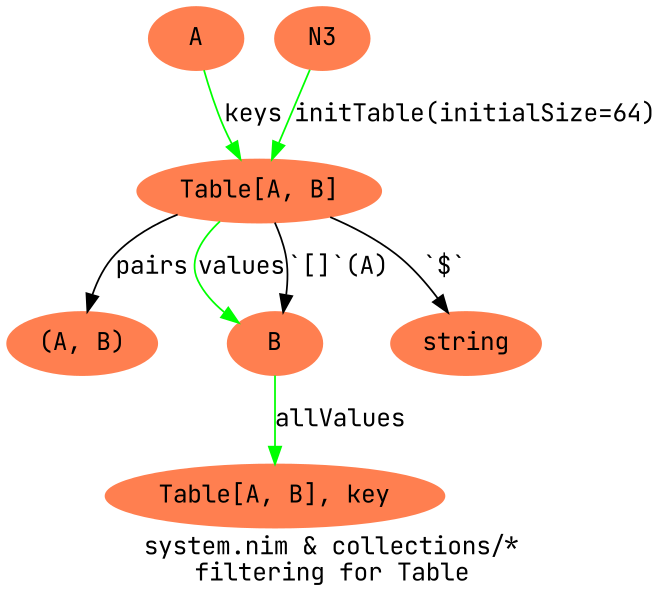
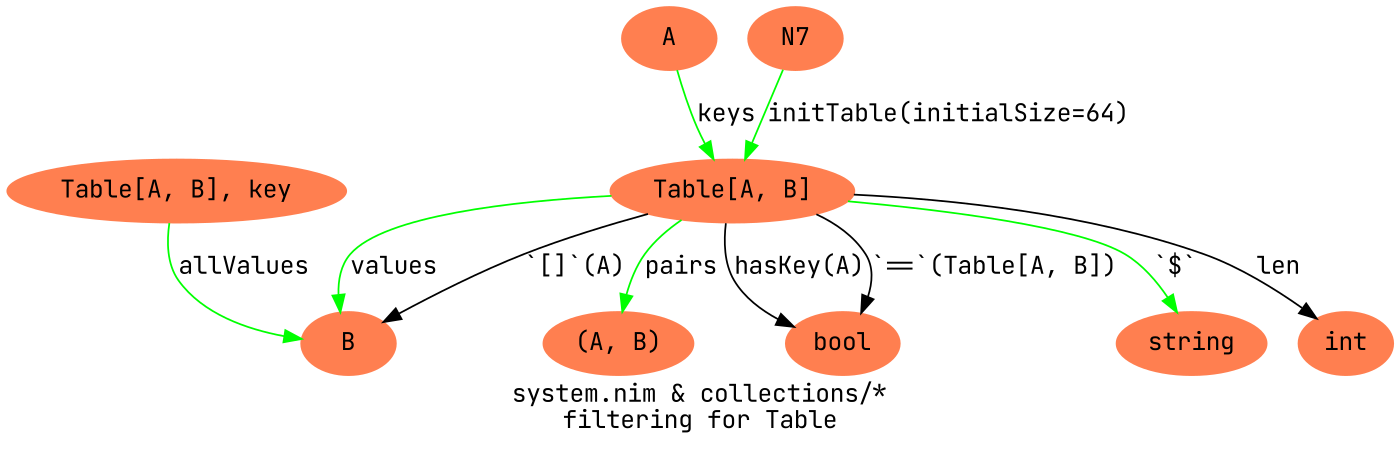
node "N3": label "N3" -> "N7"
edge "Table[A, B]" -> "(A, B)": color black -> green
edge "Table[A, B]" -> "string": color black -> green
node "bool": added
node "int": added
edge "B" -> "Table[A, B], key": reversed
